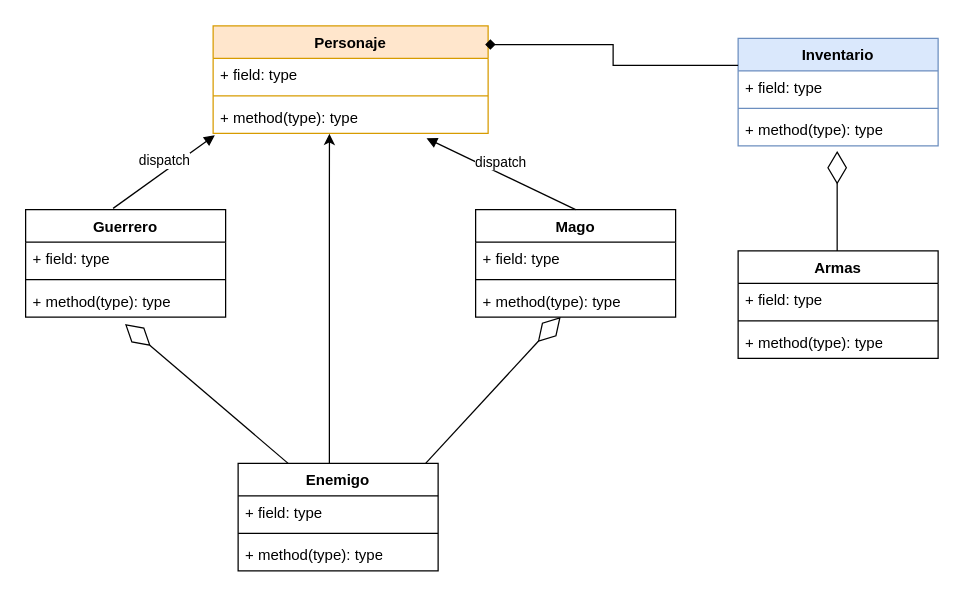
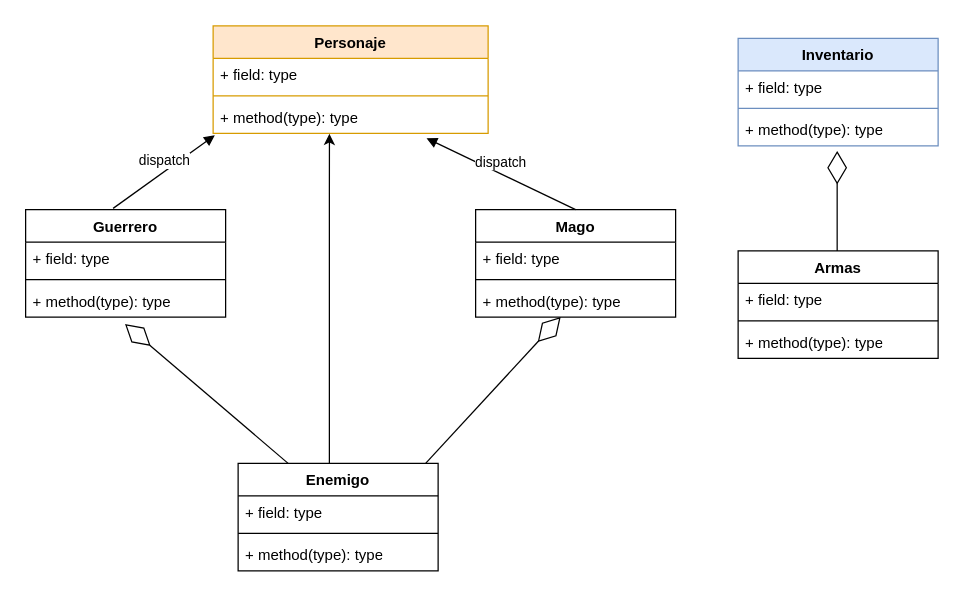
edge "Inventario" -> "Personaje": removed
